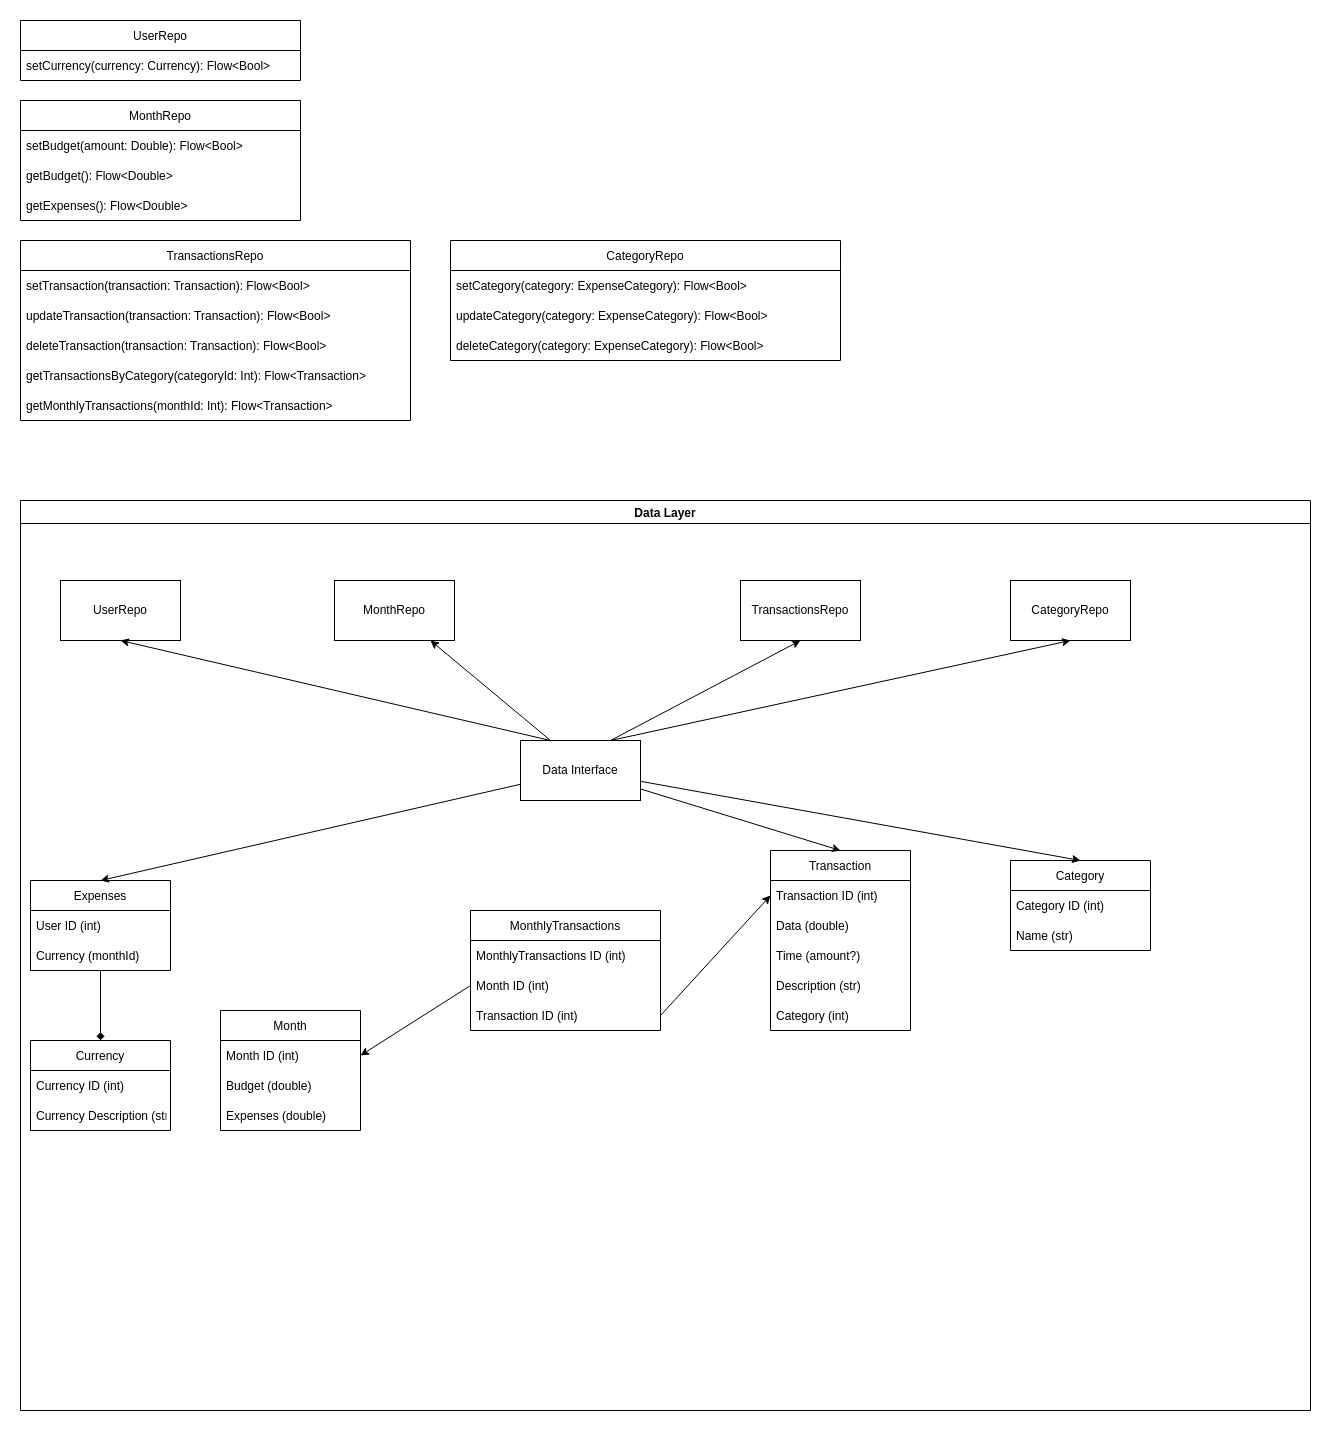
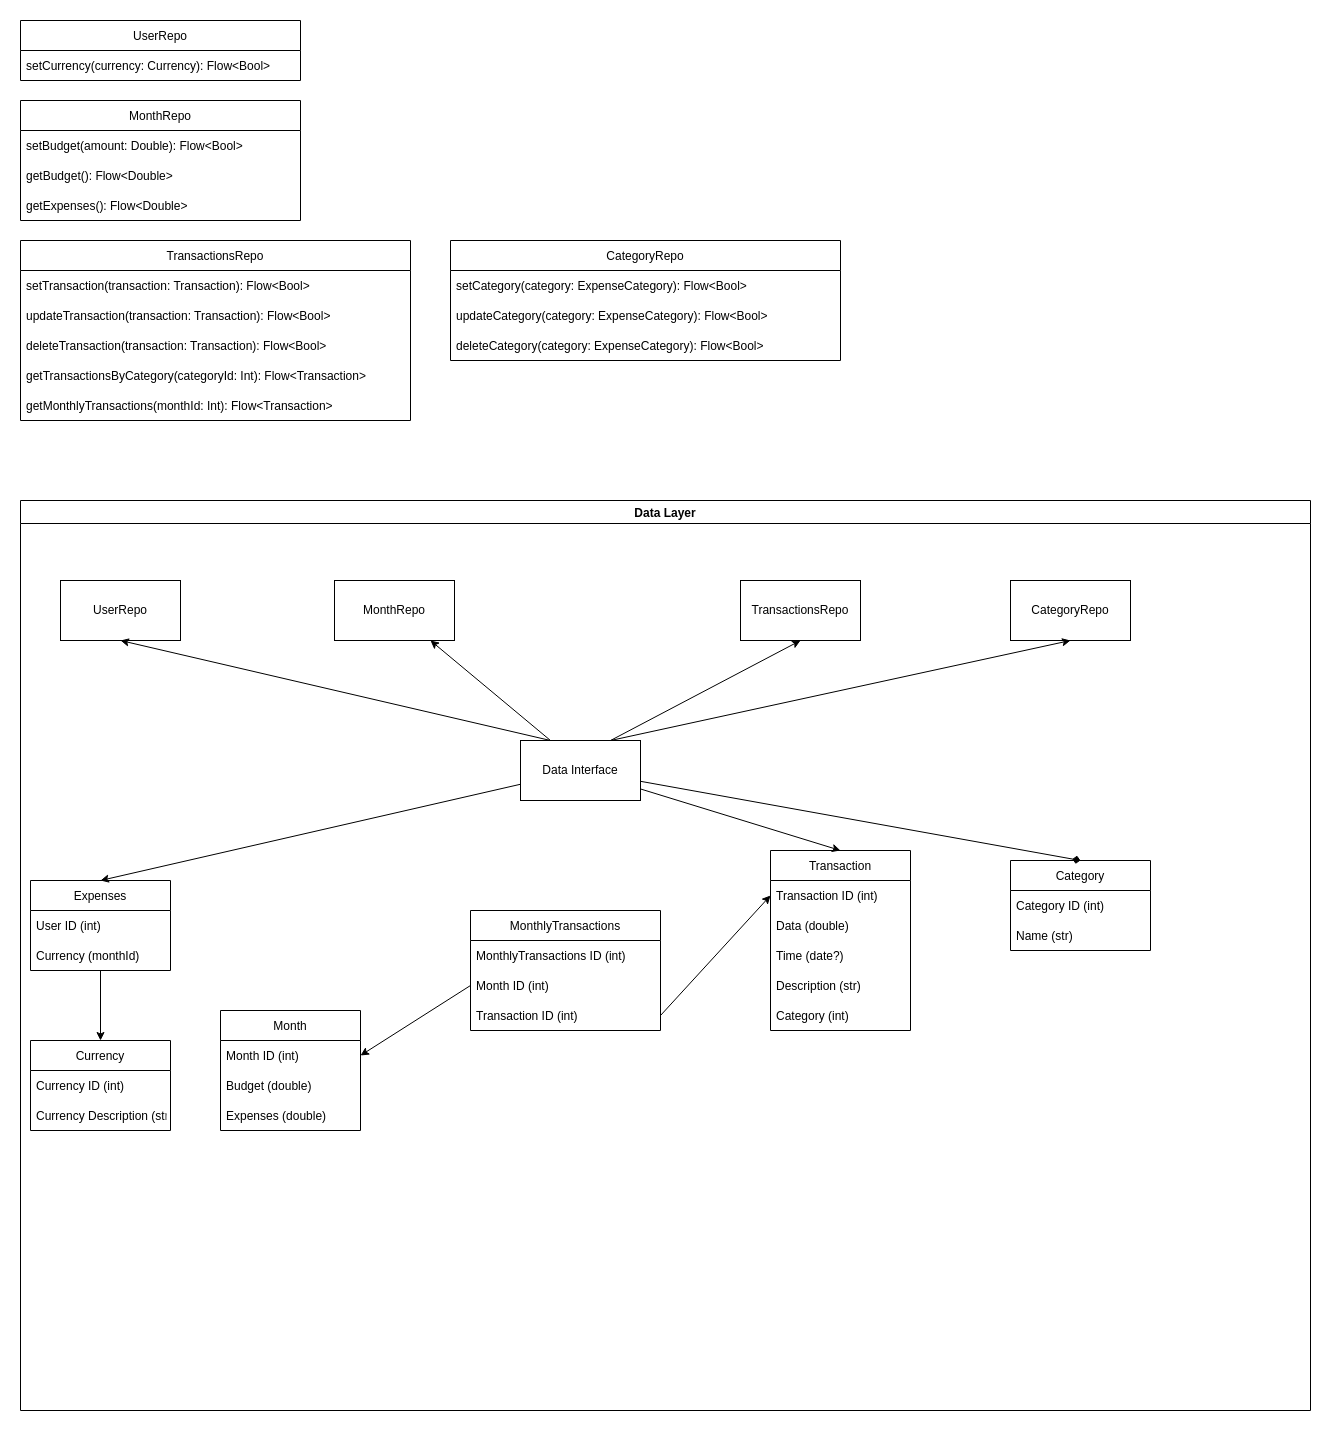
edge "Data Interface" -> "Category": arrowhead classic -> diamond
node "Time (amount?)": label "Time (amount?)" -> "Time (date?)"
edge "Currency (monthId)" -> "Currency": arrowhead diamond -> classic
